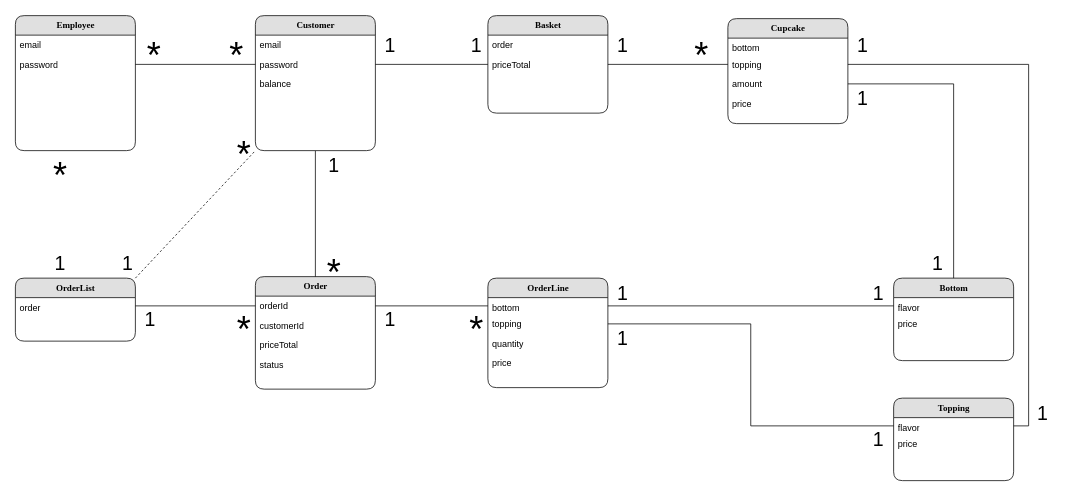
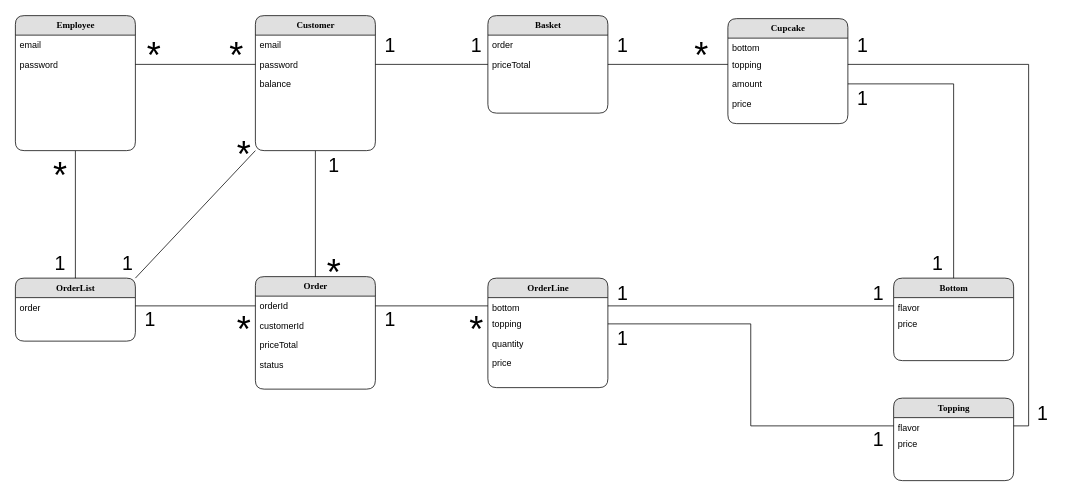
edge "Employee" -- "OrderList": added
edge "Customer" -- "OrderList": style dashed -> solid
